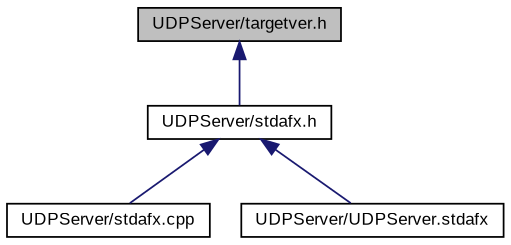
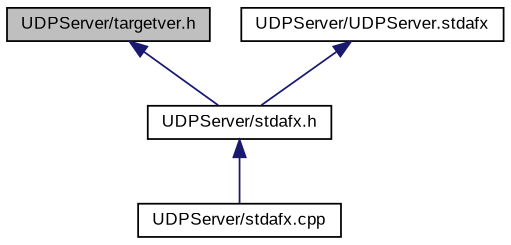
edge "UDPServer/UDPServer.stdafx" -> "UDPServer/stdafx.h": reversed
